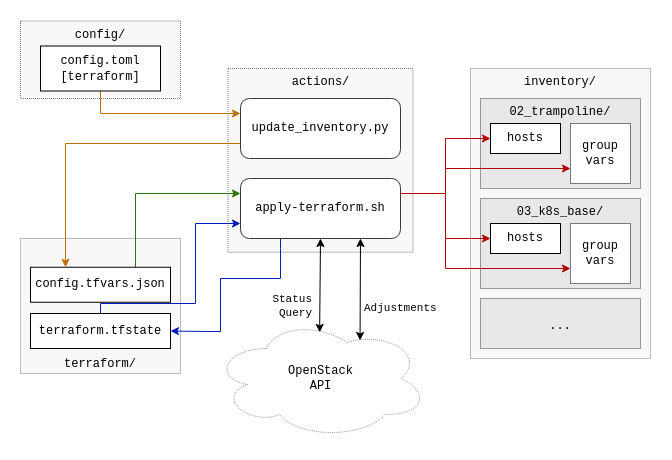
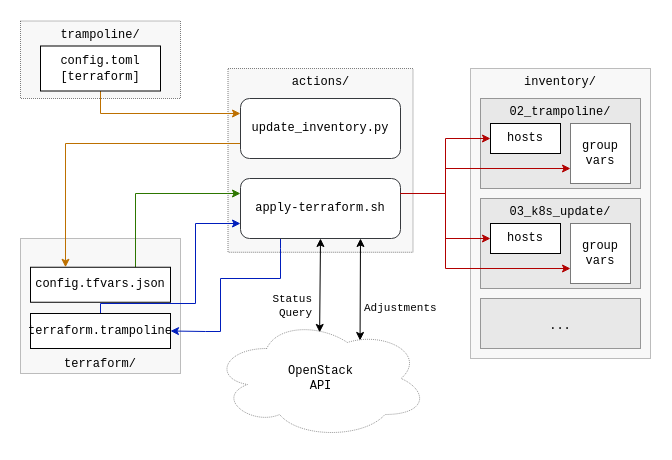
node "config/": label "config/" -> "trampoline/"
node "03_k8s_base/": label "03_k8s_base/" -> "03_k8s_update/"
node "terraform.tfstate": label "terraform.tfstate" -> "terraform.trampoline"
